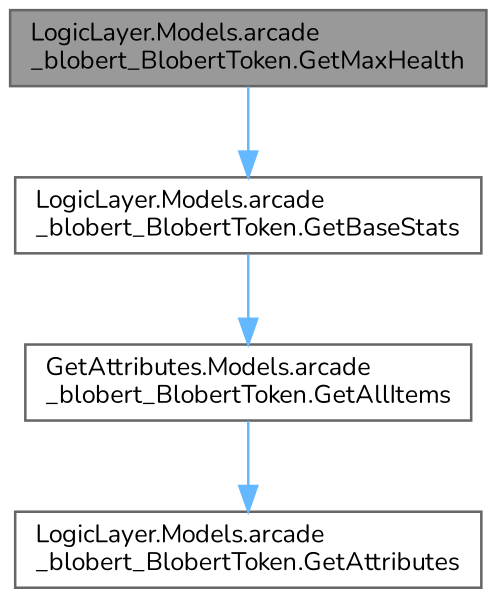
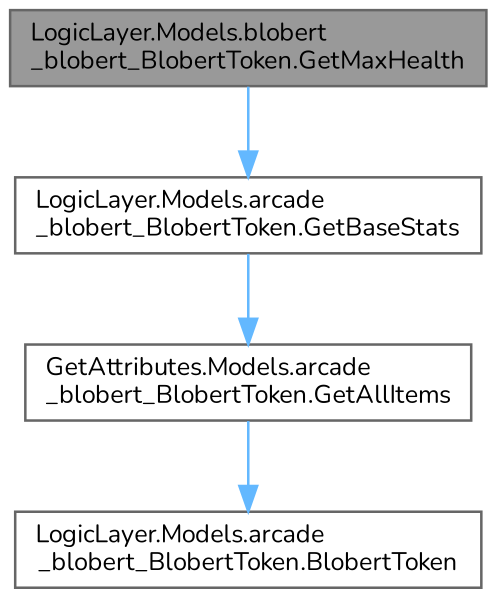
node "LogicLayer.Models.arcade _blobert_BlobertToken.GetMaxHealth": label "LogicLayer.Models.arcade _blobert_BlobertToken.GetMaxHealth" -> "LogicLayer.Models.blobert _blobert_BlobertToken.GetMaxHealth"
node "LogicLayer.Models.arcade _blobert_BlobertToken.GetAttributes": label "LogicLayer.Models.arcade _blobert_BlobertToken.GetAttributes" -> "LogicLayer.Models.arcade _blobert_BlobertToken.BlobertToken"
